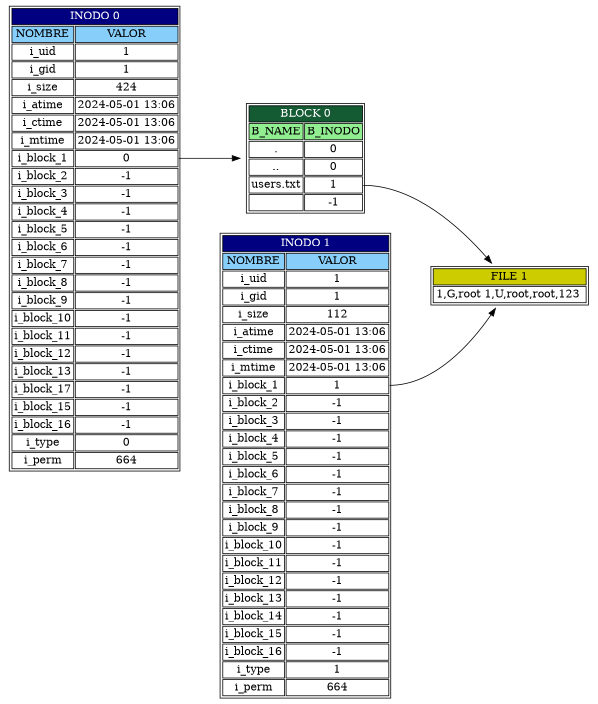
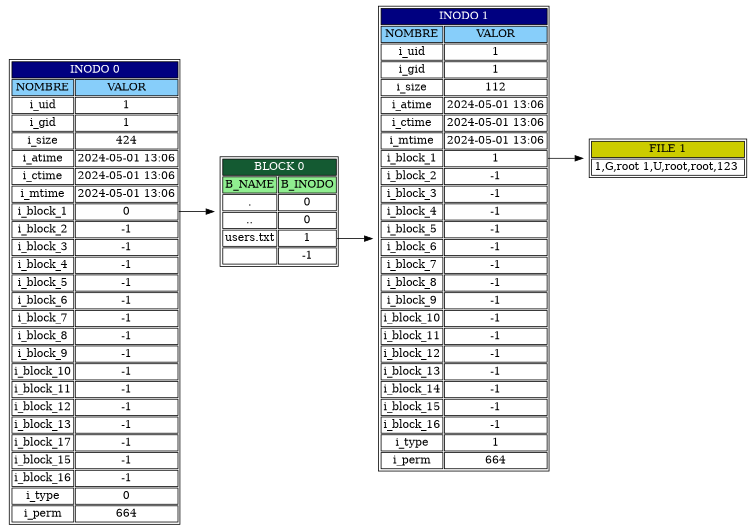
edge "BLOCK 0" -> "FILE 1": now "BLOCK 0" -> "INODO 1"
